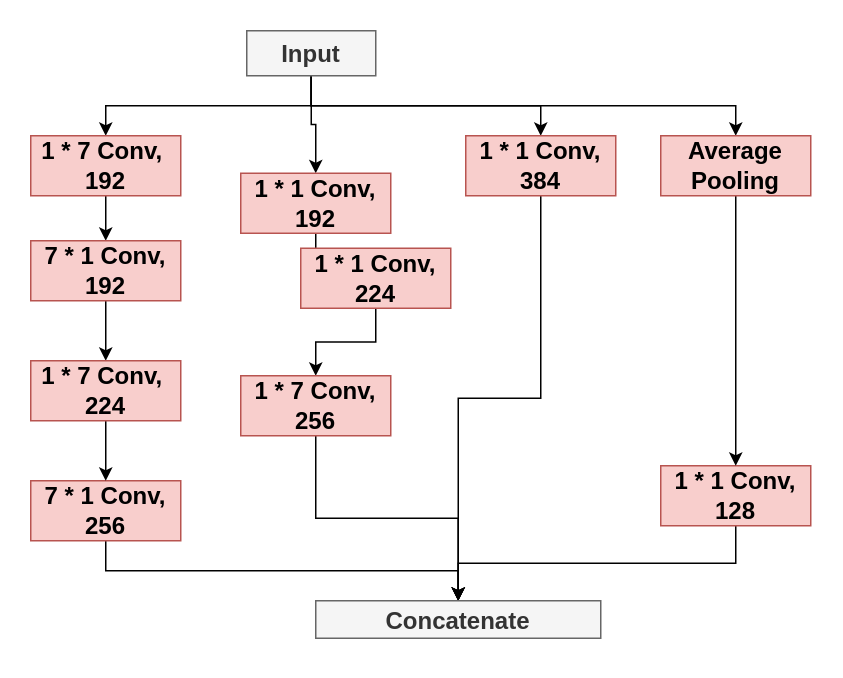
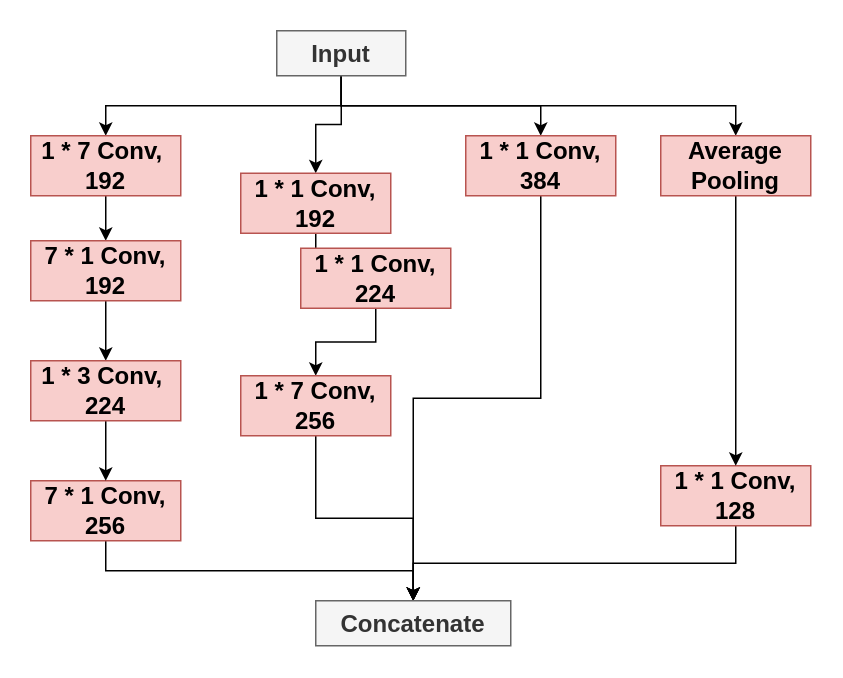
node "Input": moved (311, 53) -> (341, 53)
node "1 * 7 Conv, 224": label "1 * 7 Conv, 224" -> "1 * 3 Conv, 224"
node "Concatenate": size 285x38 -> 195x45
